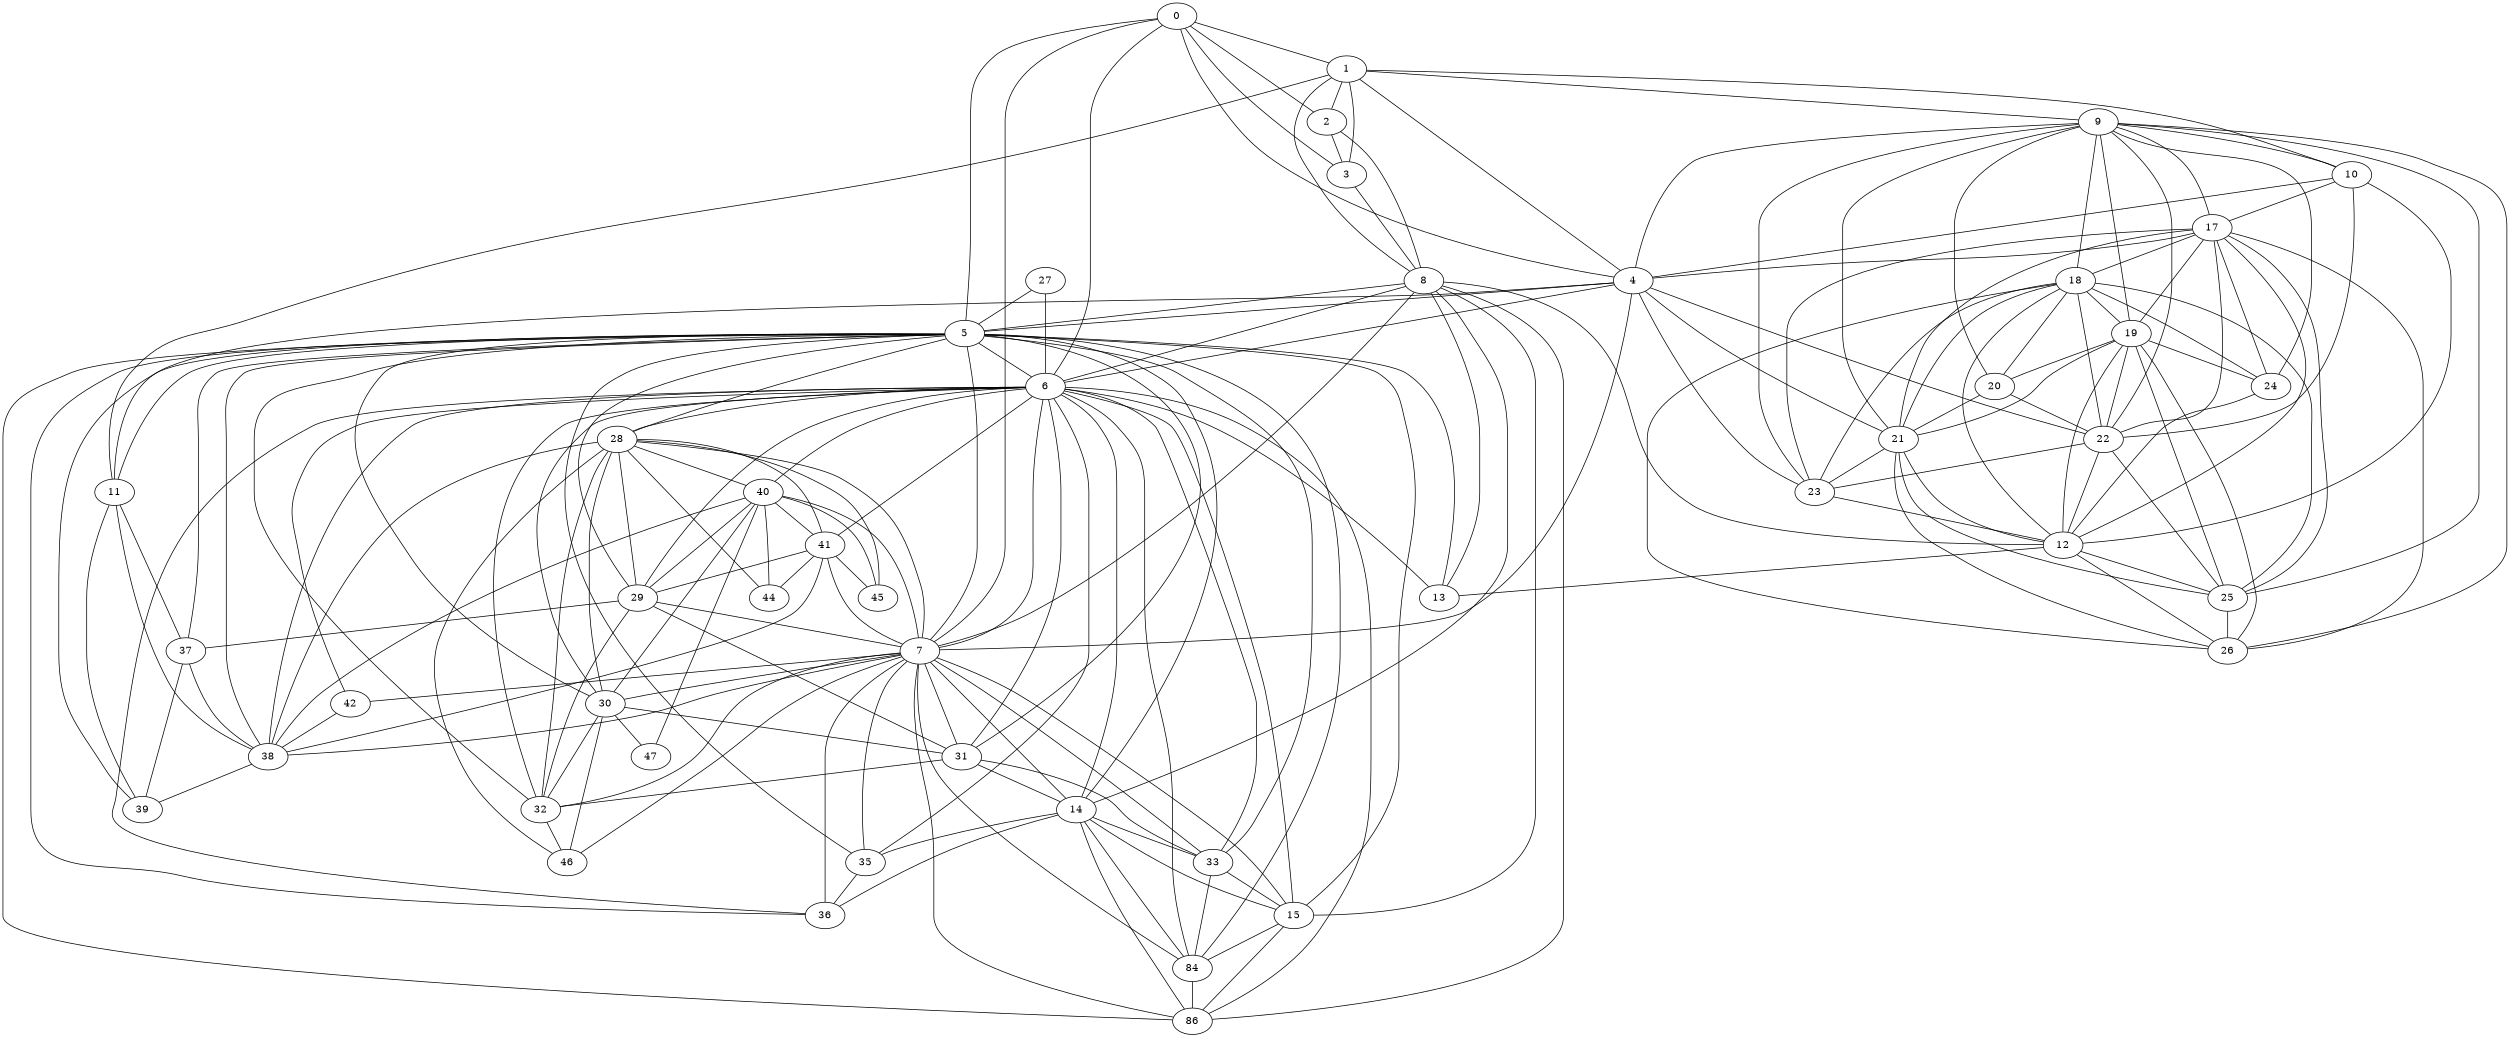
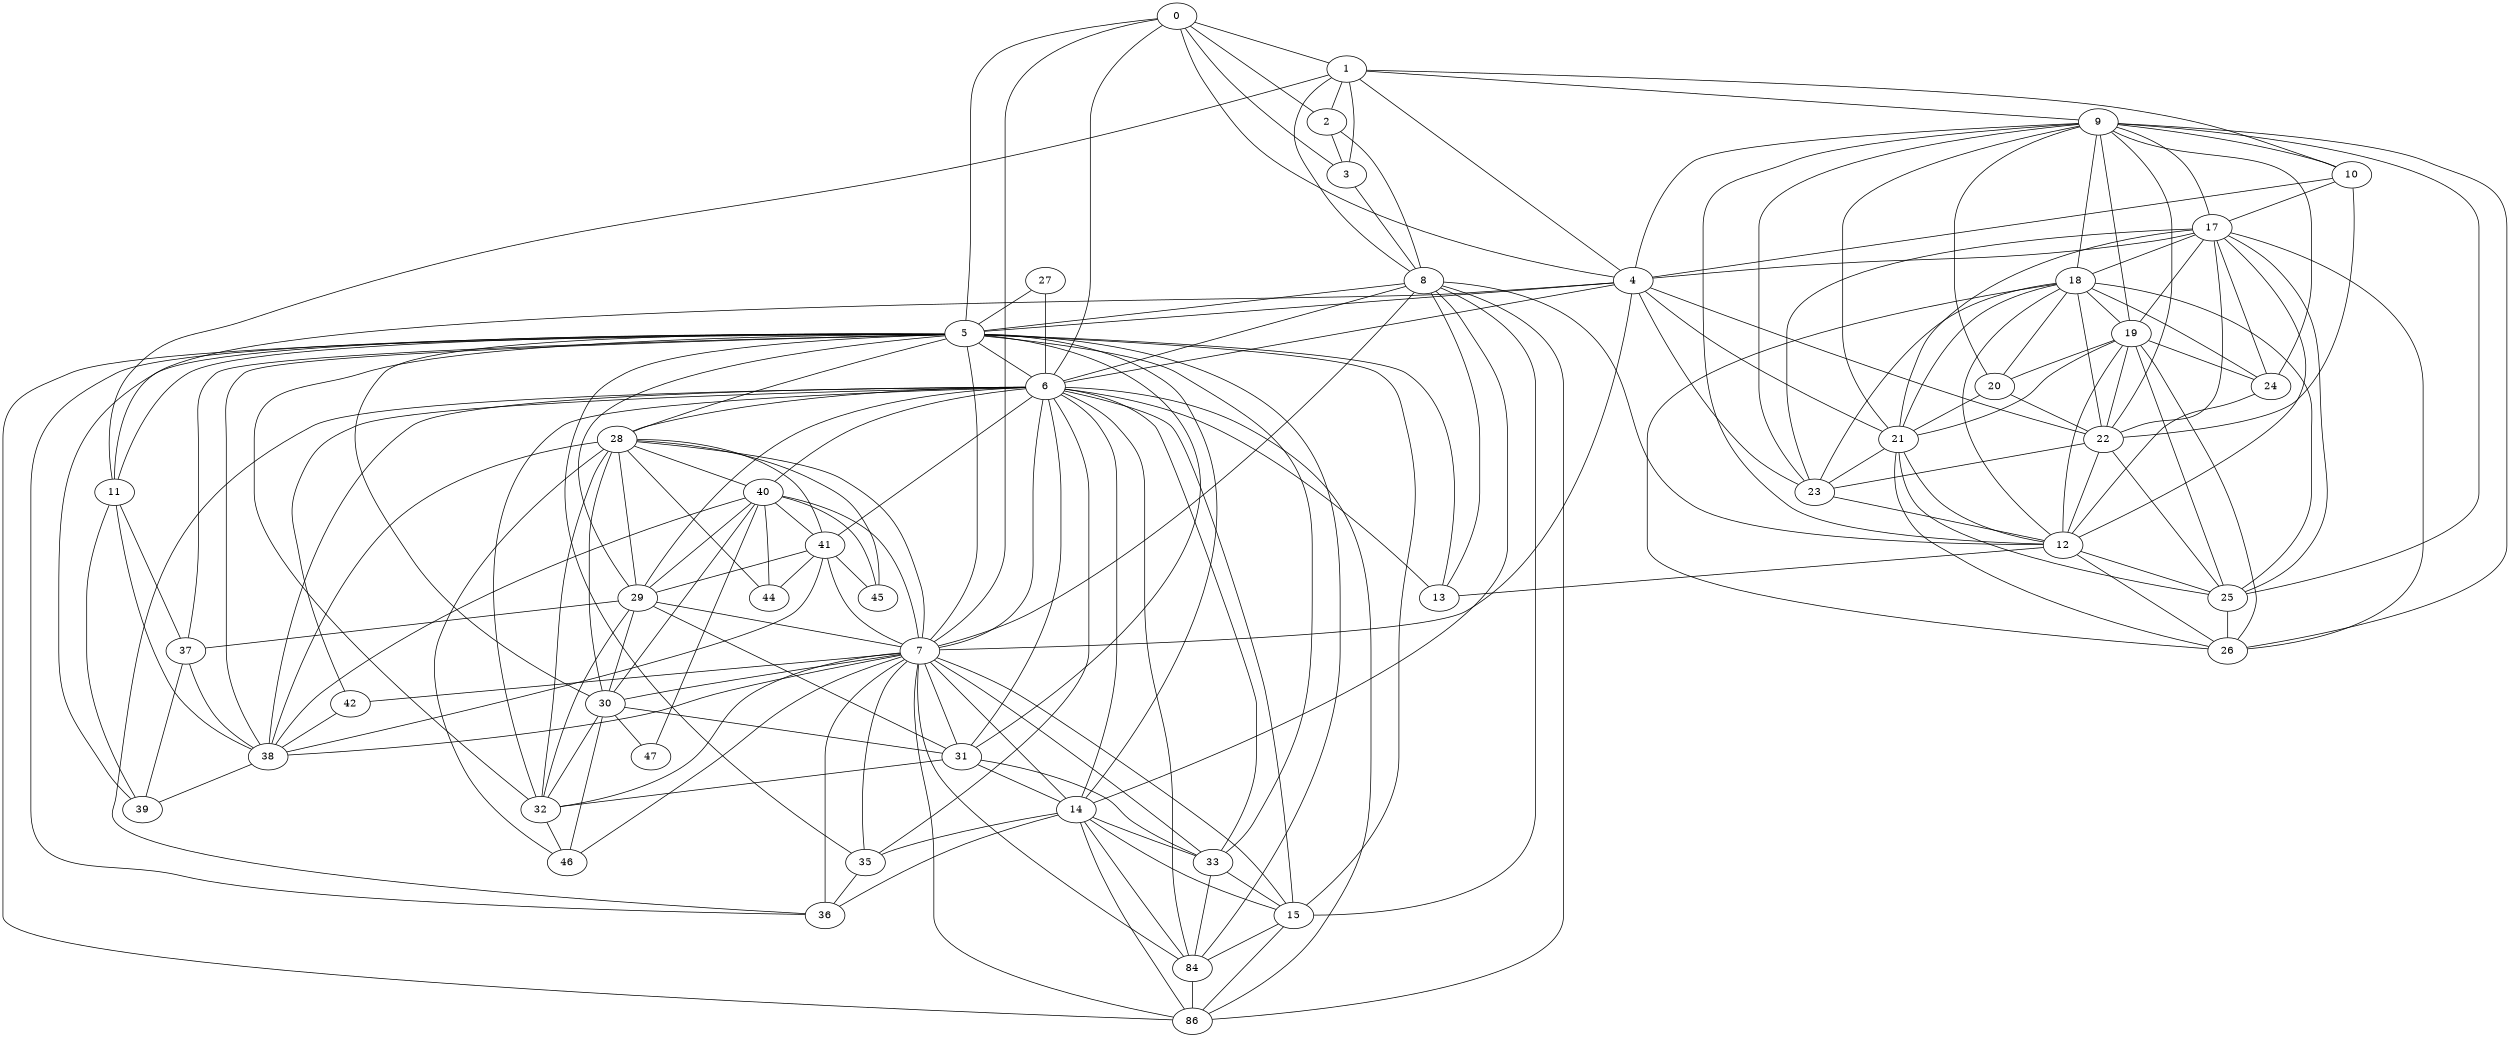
edge "6" -- "30": now "29" -- "30"
edge "10" -- "12": now "9" -- "12"
